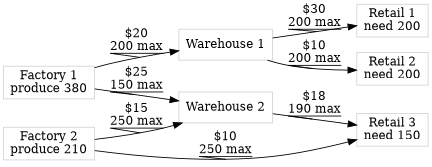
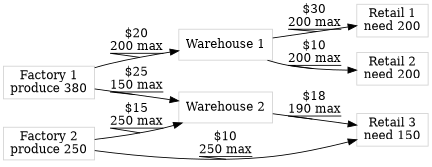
node "Factory 2 produce 210": label "Factory 2 produce 210" -> "Factory 2 produce 250"
